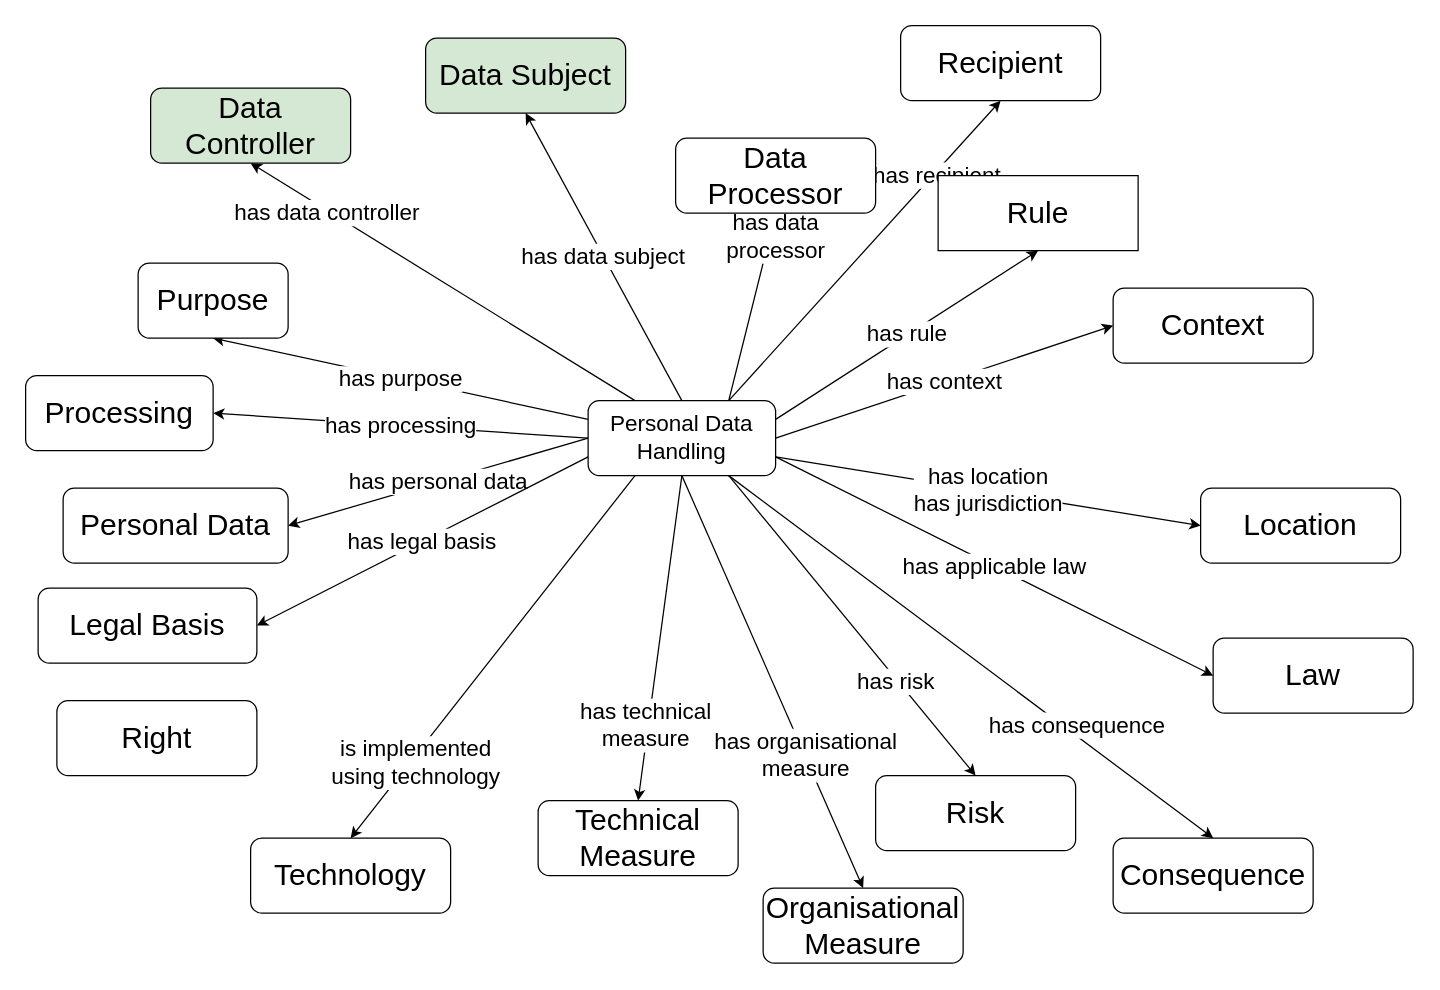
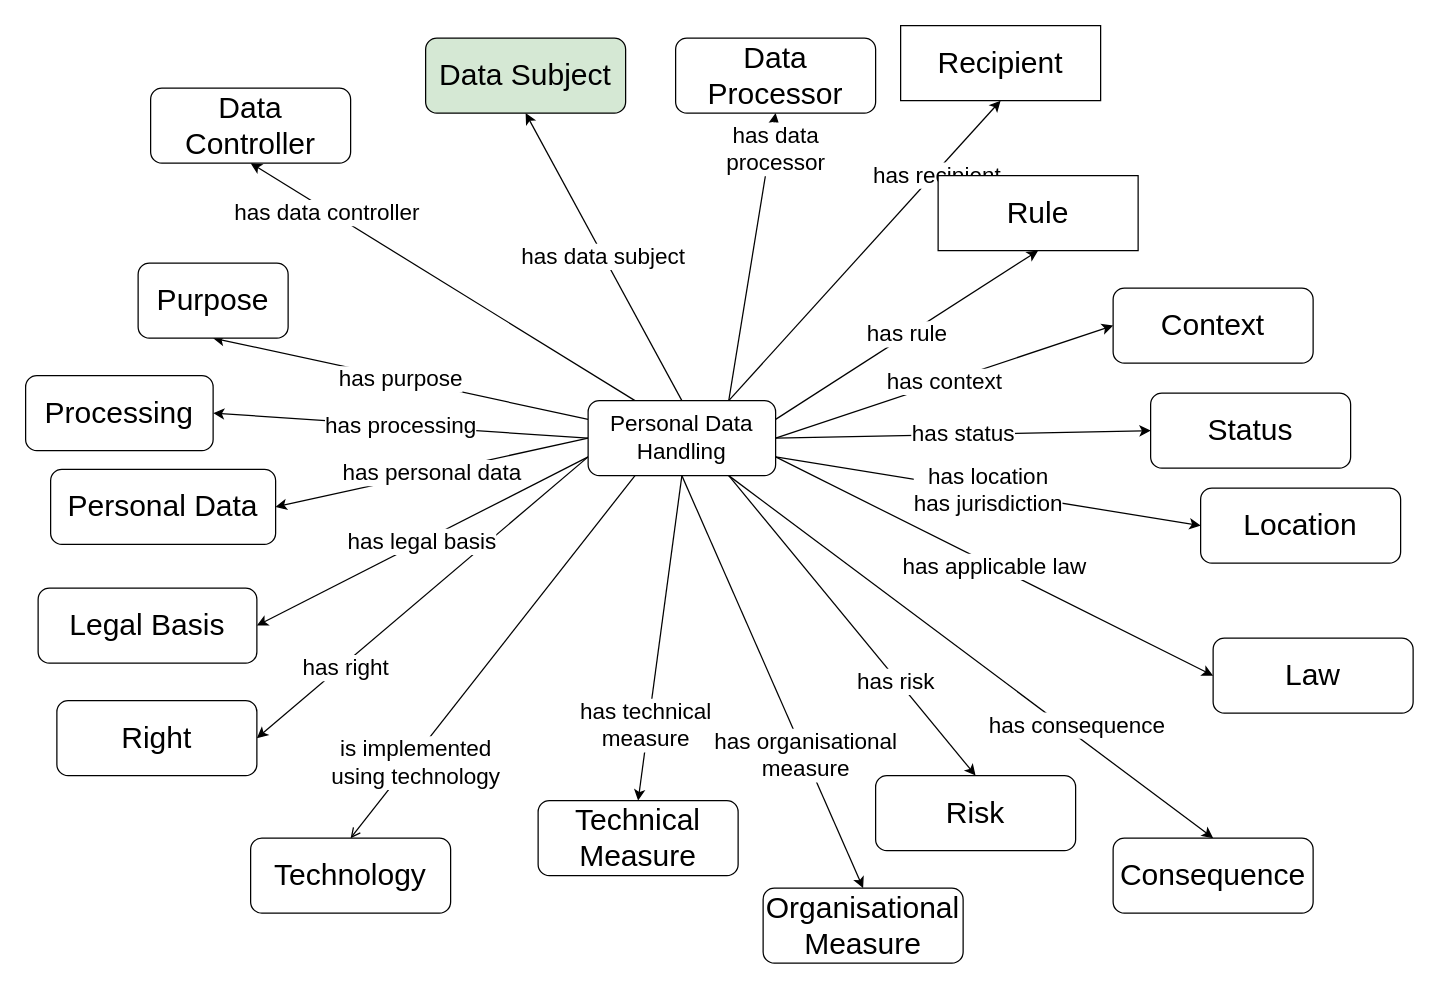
node "Recipient": shape rounded rectangle -> rectangle
node "Data Controller": fillcolor #d5e8d4 -> #ffffff
node "Data Processor": moved (776, 176) -> (776, 76)
node "Status": added
edge "Personal Data Handling" -> "Status": added, label "has status"
node "Personal Data": moved (176, 526) -> (163, 507)
edge "Personal Data Handling" -> "Right": added, label "has right"
edge "Personal Data Handling" -> "Technology": arrowhead classic -> open
